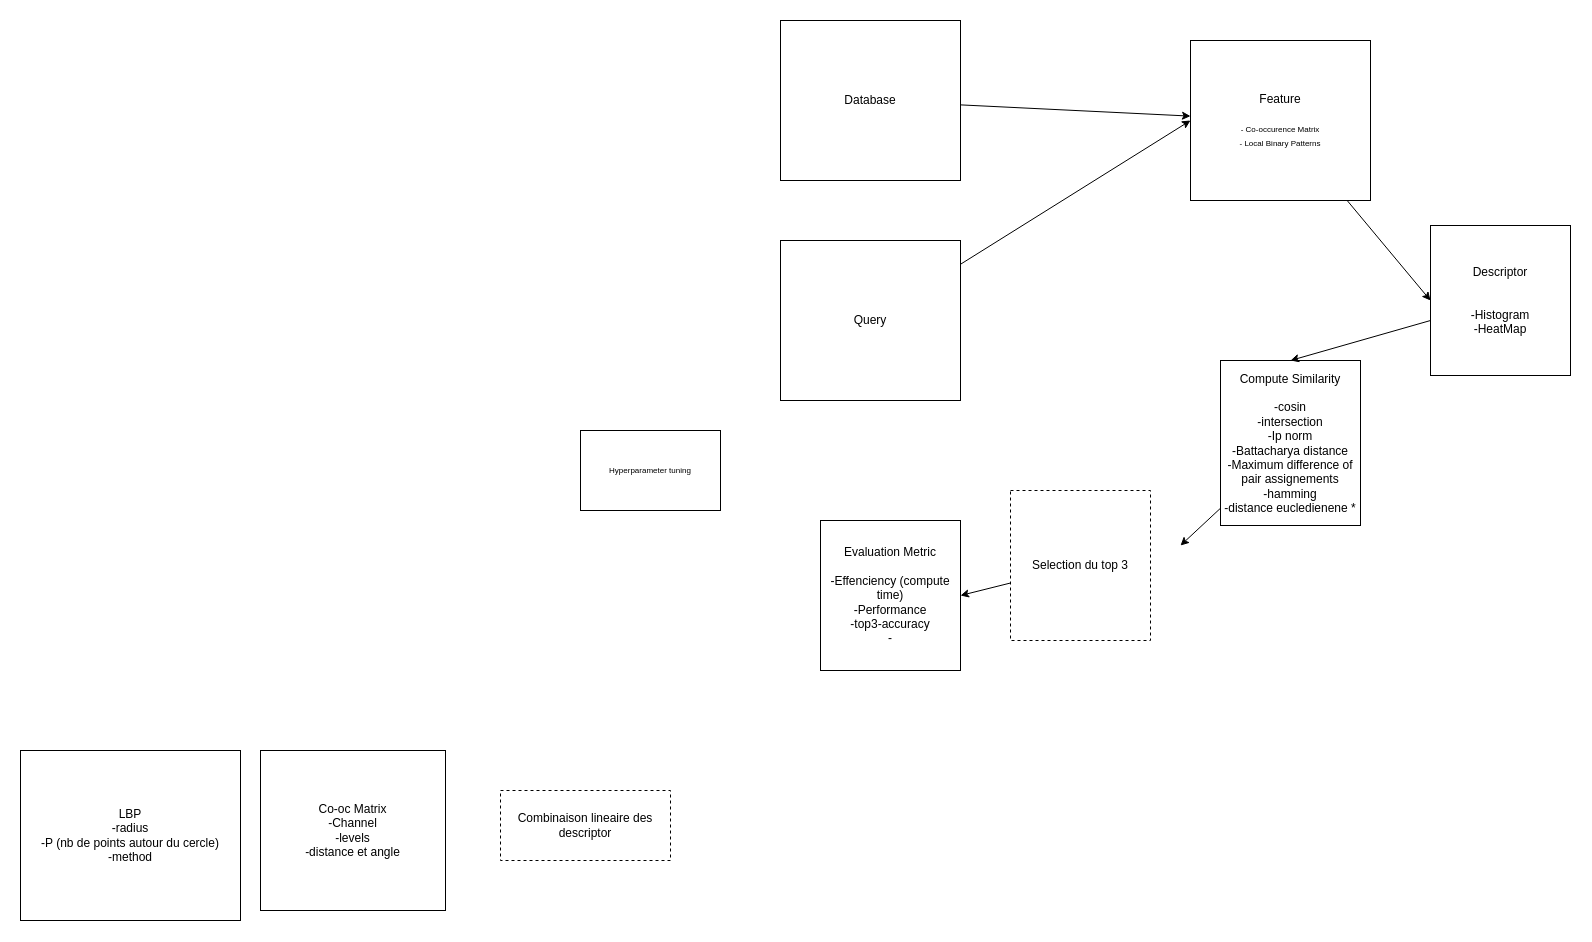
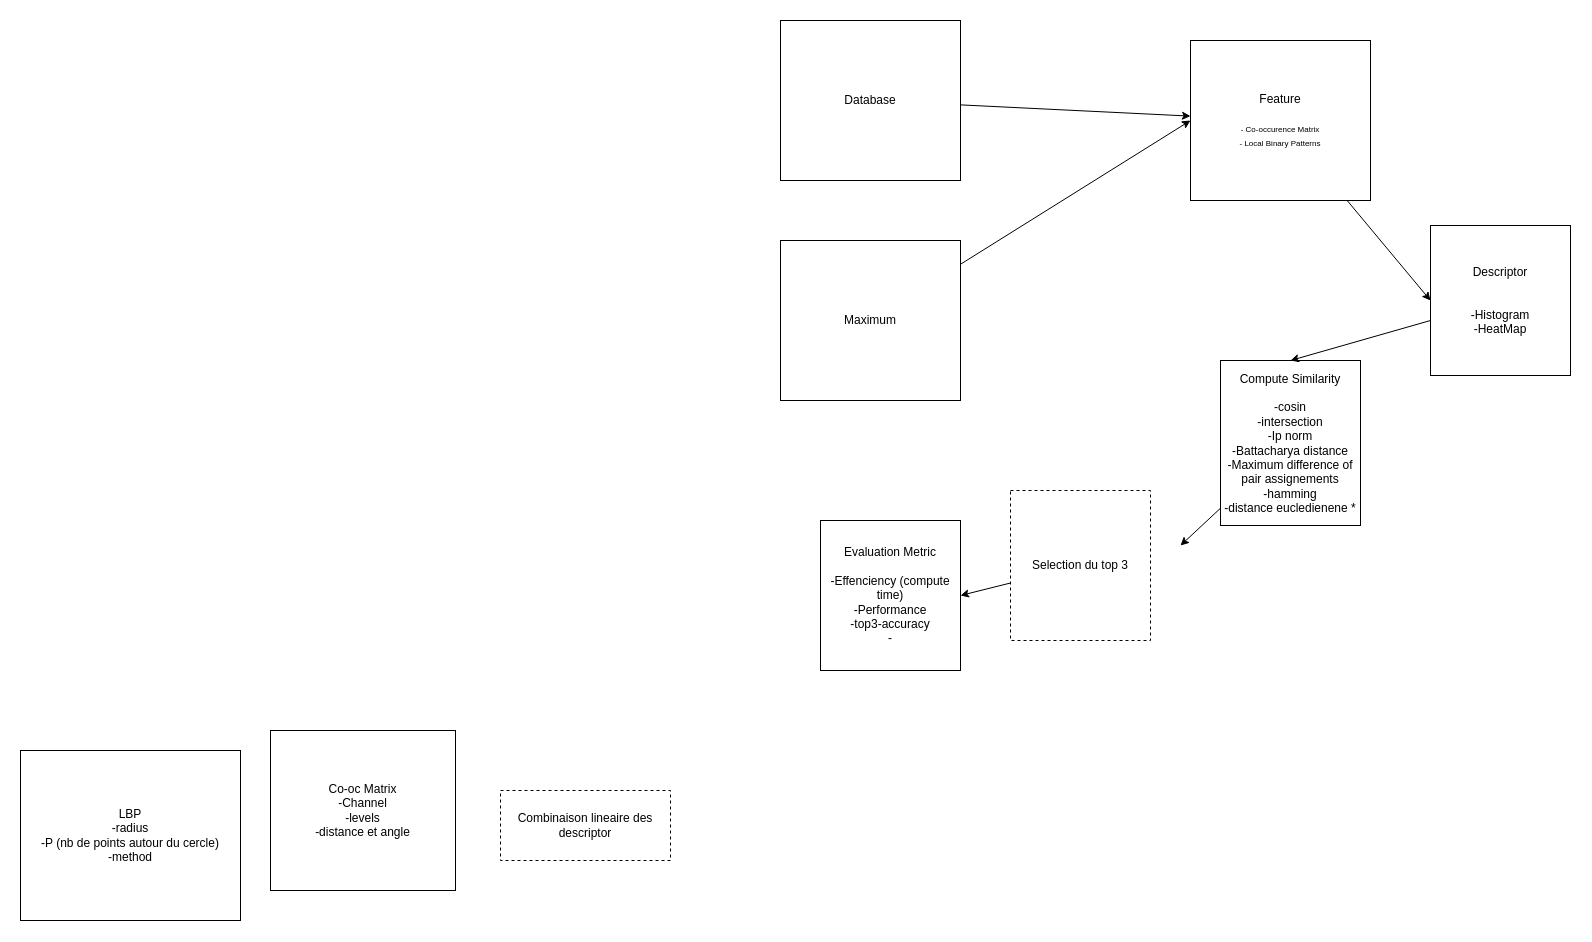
node "Query": label "Query" -> "Maximum"
node "Hyperparameter tuning": removed
node "Co-oc Matrix -Channel -levels -distance et angle": moved (353, 831) -> (363, 811)
